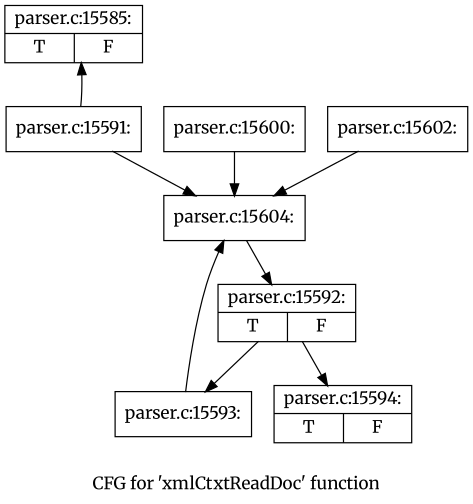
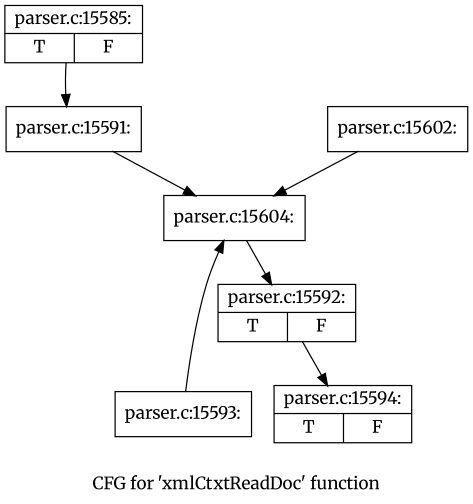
edge "parser.c:15591:" -> "parser.c:15585:": reversed
node "parser.c:15600:": removed
edge "parser.c:15592:" -> "parser.c:15593:": removed
